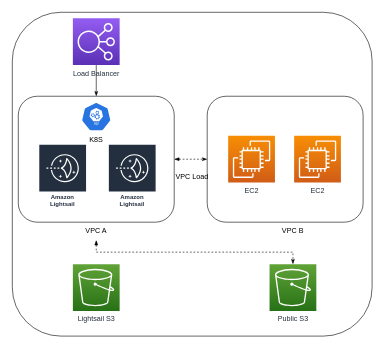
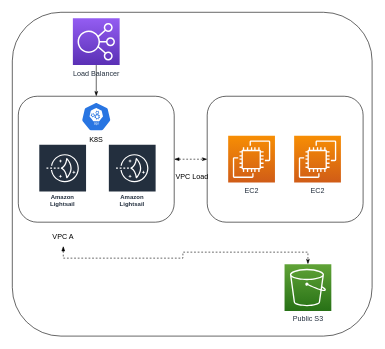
node "VPC A": moved (96, 231) -> (63, 237)
node "VPC B": removed
node "Lightsail S3": removed
node "Public S3": moved (293, 288) -> (308, 288)
